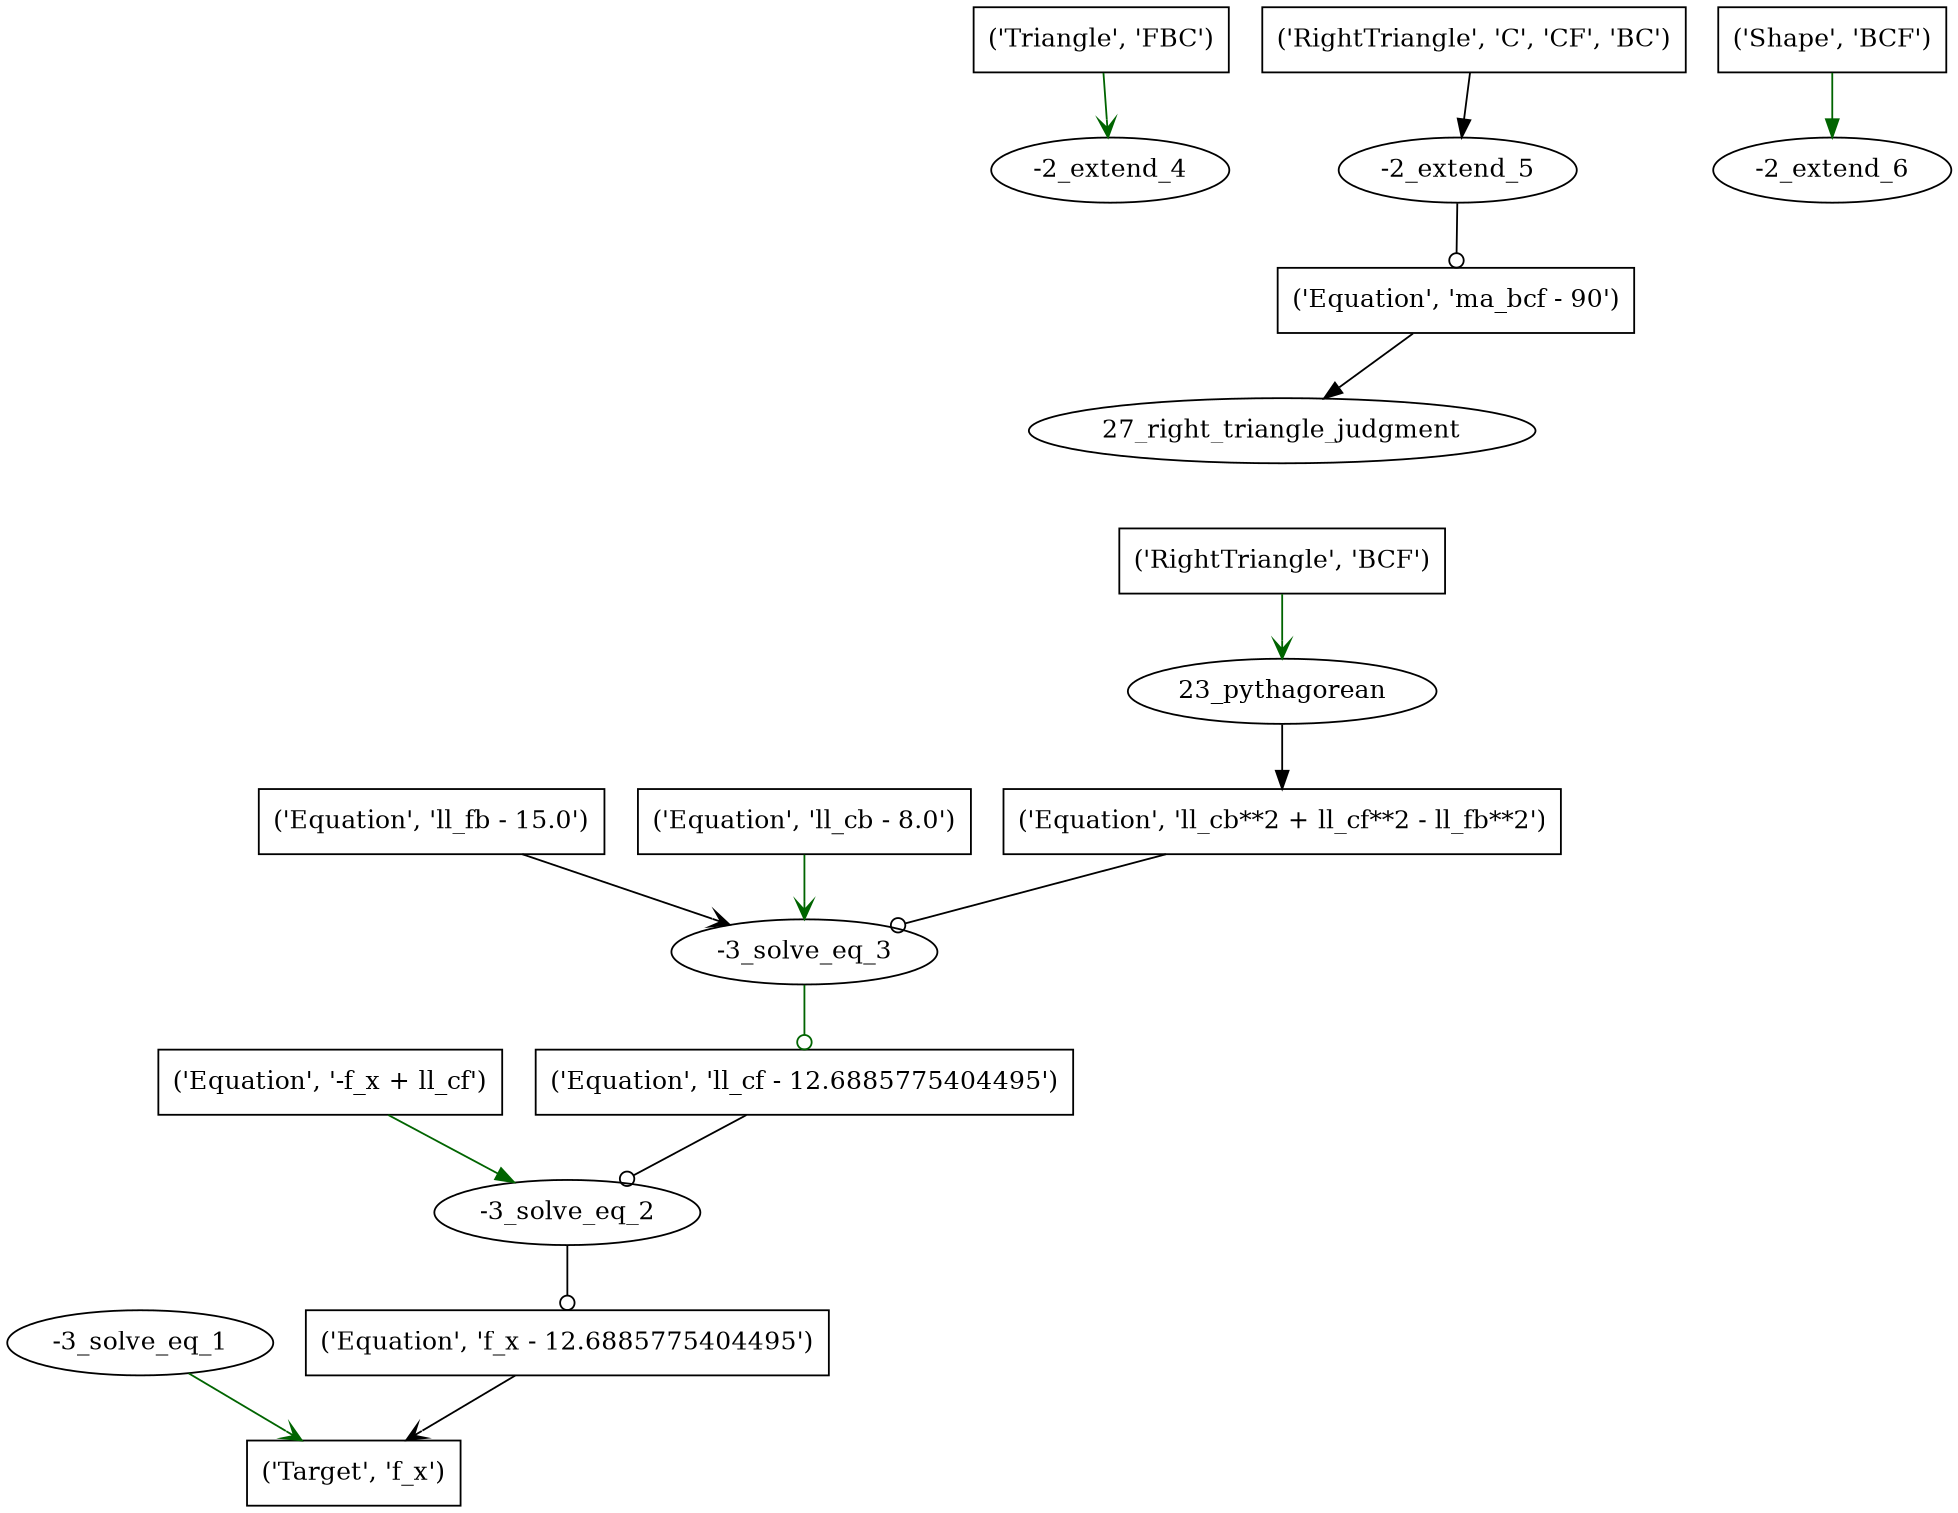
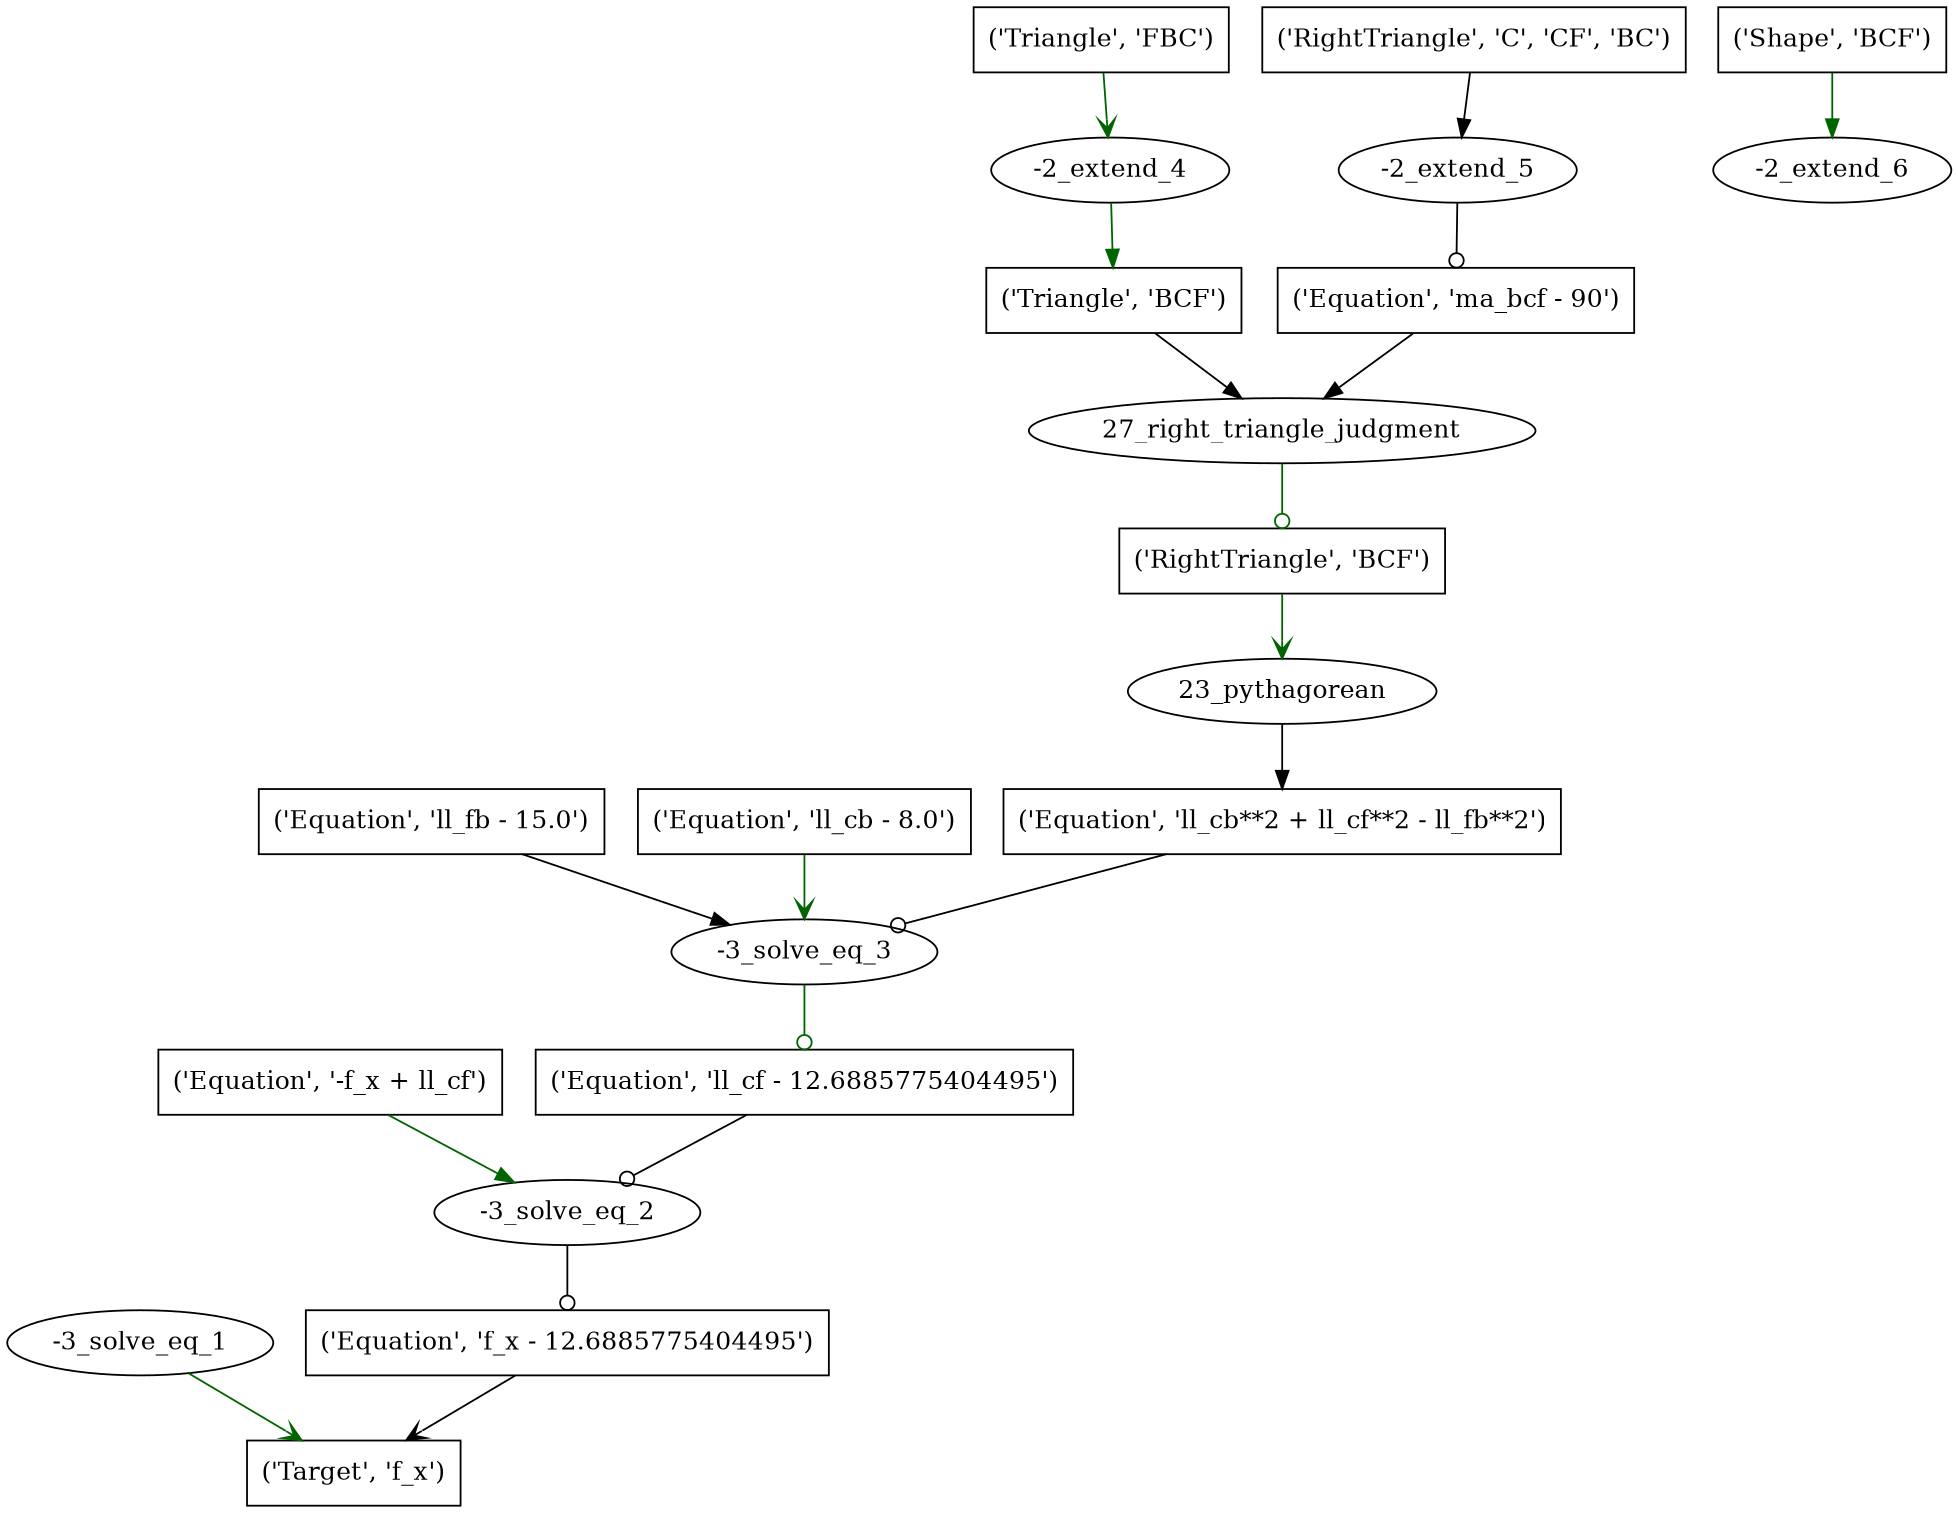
node "('Triangle', 'BCF')": added
edge "27_right_triangle_judgment" -> "('RightTriangle', 'BCF')": added
edge "('Equation', 'll_fb - 15.0')" -> "-3_solve_eq_3": arrowhead vee -> normal
